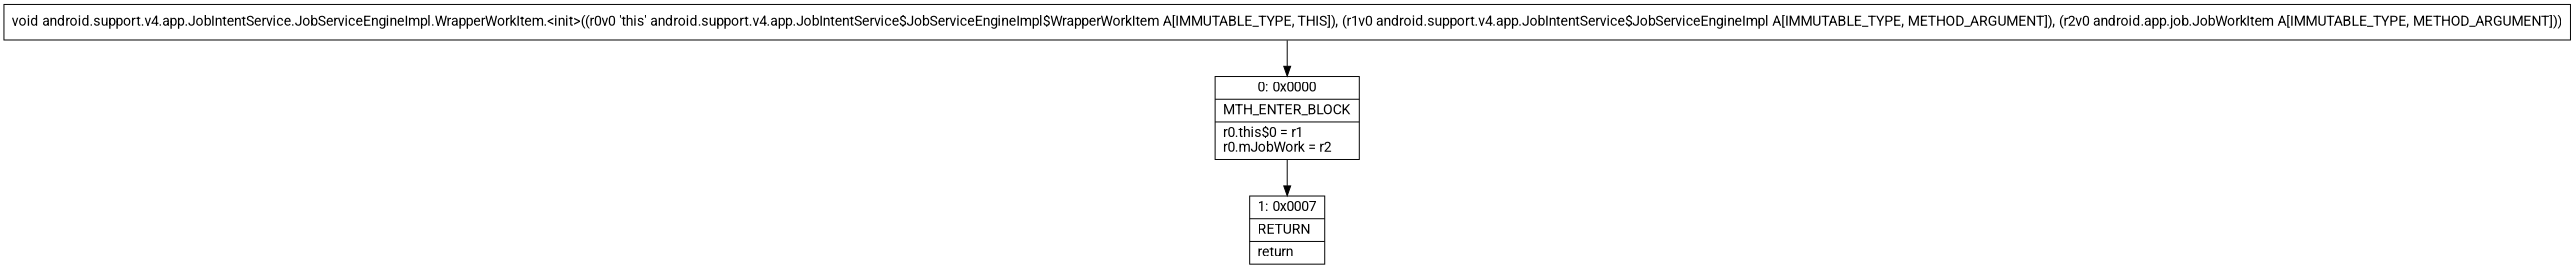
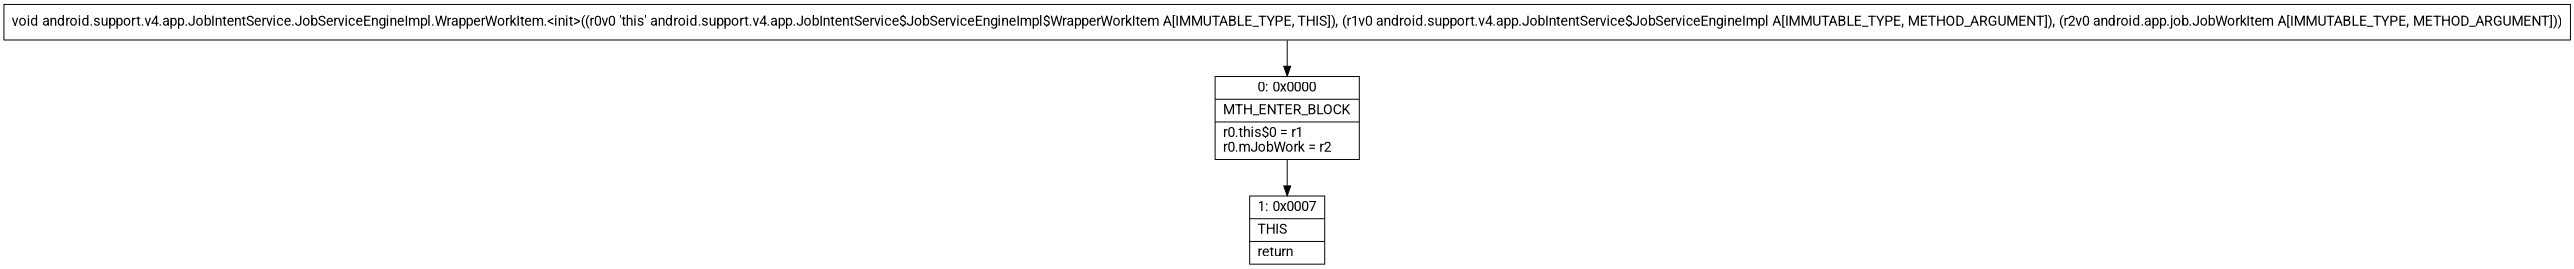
node "1: 0x0007": text "RETURN" -> "THIS"
